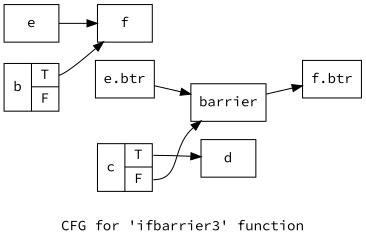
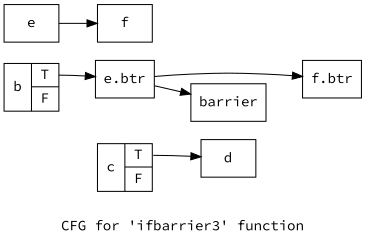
edge "b" -> "f": now "b" -> "e.btr"
edge "barrier" -> "f.btr": now "e.btr" -> "f.btr"
edge "c" -> "barrier": removed
